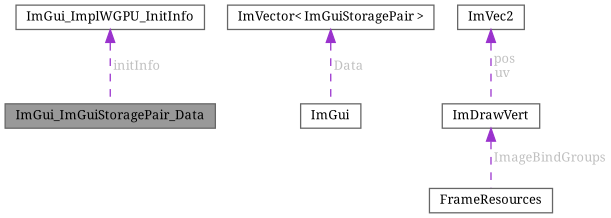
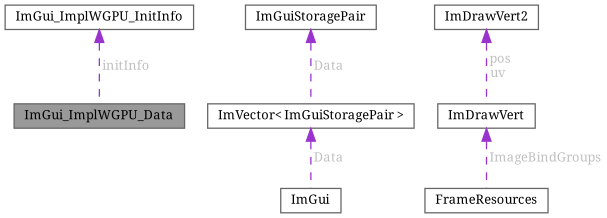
node "ImGuiStoragePair": added
node "ImVec2": label "ImVec2" -> "ImDrawVert2"
node "ImGui_ImGuiStoragePair_Data": label "ImGui_ImGuiStoragePair_Data" -> "ImGui_ImplWGPU_Data"
